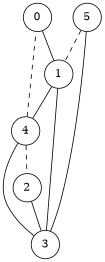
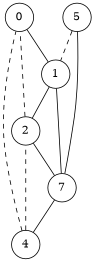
edge "0" -- "2": added
edge "1" -- "4": now "1" -- "2"
node "3": label "3" -> "7"
